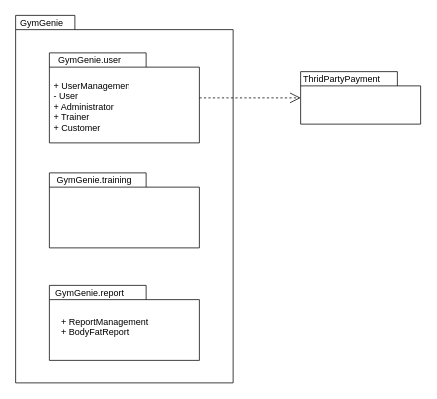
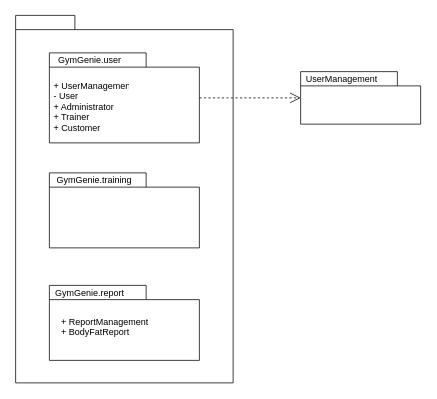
node "GymGenie": removed
node "ThridPartyPayment": label "ThridPartyPayment" -> "UserManagement"
